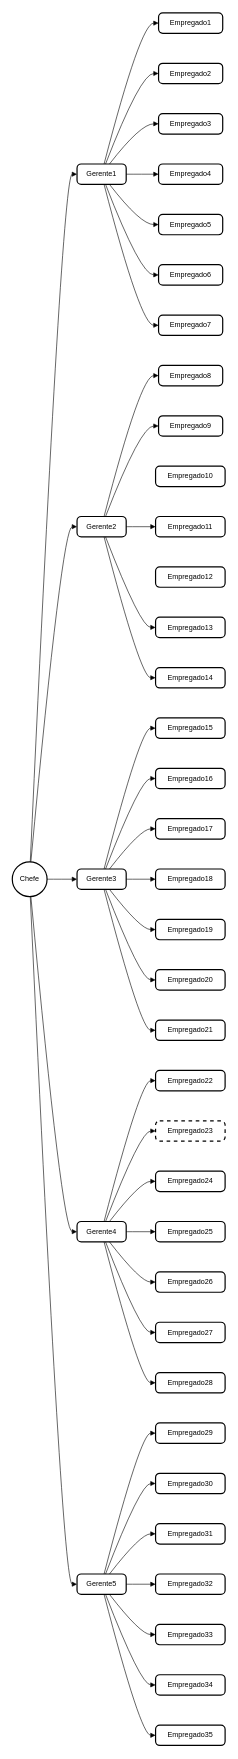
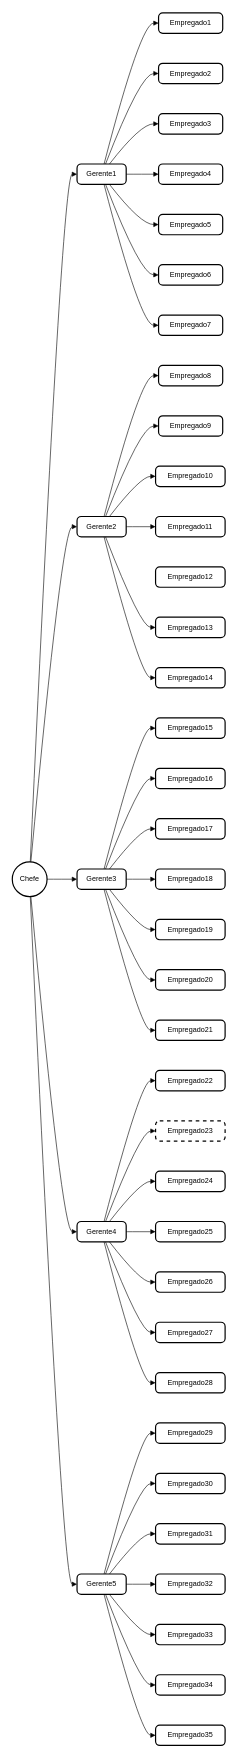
edge "Gerente2" -> "Empregado10": added
